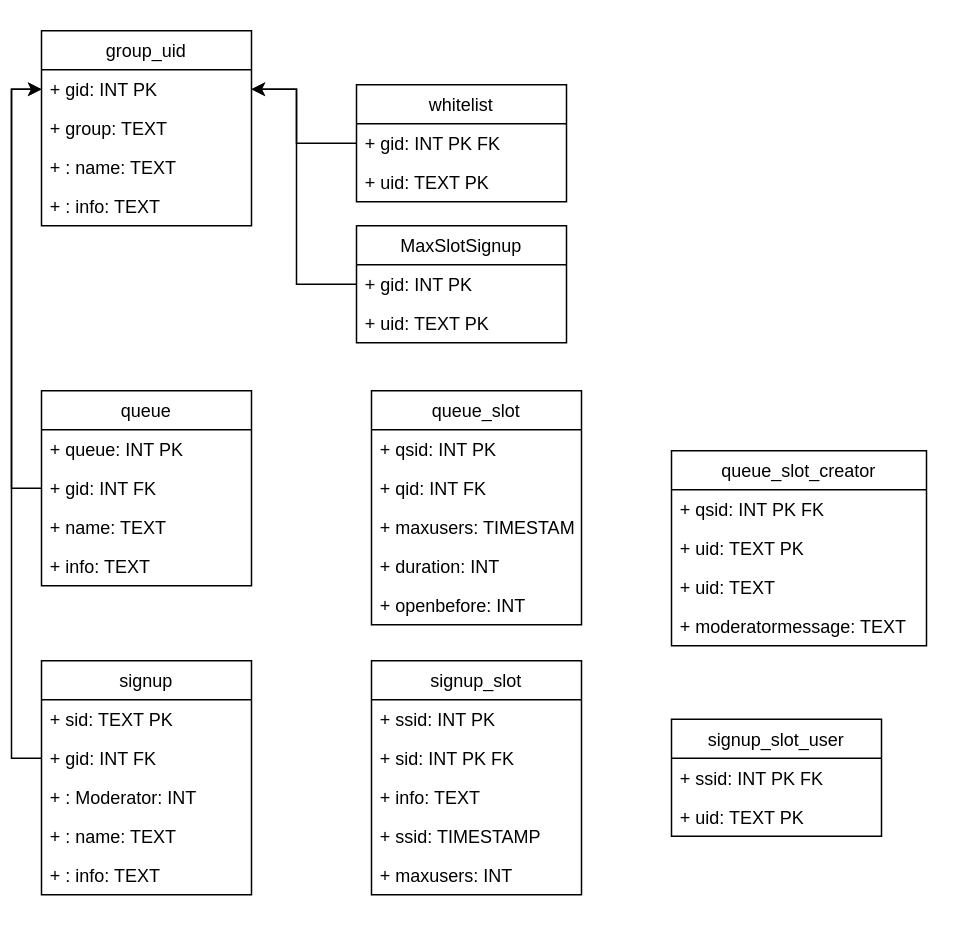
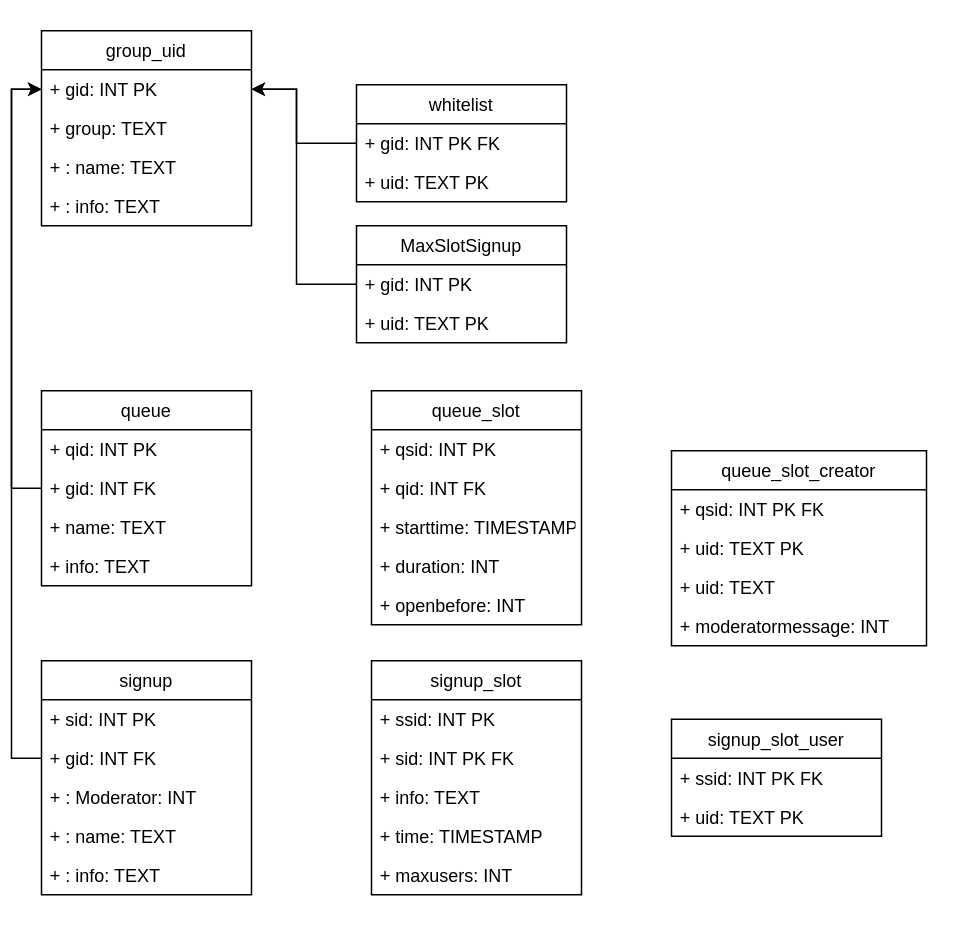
node "+ queue: INT PK": label "+ queue: INT PK" -> "+ qid: INT PK"
node "+ maxusers: TIMESTAMP": label "+ maxusers: TIMESTAMP" -> "+ starttime: TIMESTAMP"
node "+ moderatormessage: TEXT": label "+ moderatormessage: TEXT" -> "+ moderatormessage: INT"
node "+ sid: TEXT PK": label "+ sid: TEXT PK" -> "+ sid: INT PK"
node "+ ssid: TIMESTAMP": label "+ ssid: TIMESTAMP" -> "+ time: TIMESTAMP"
